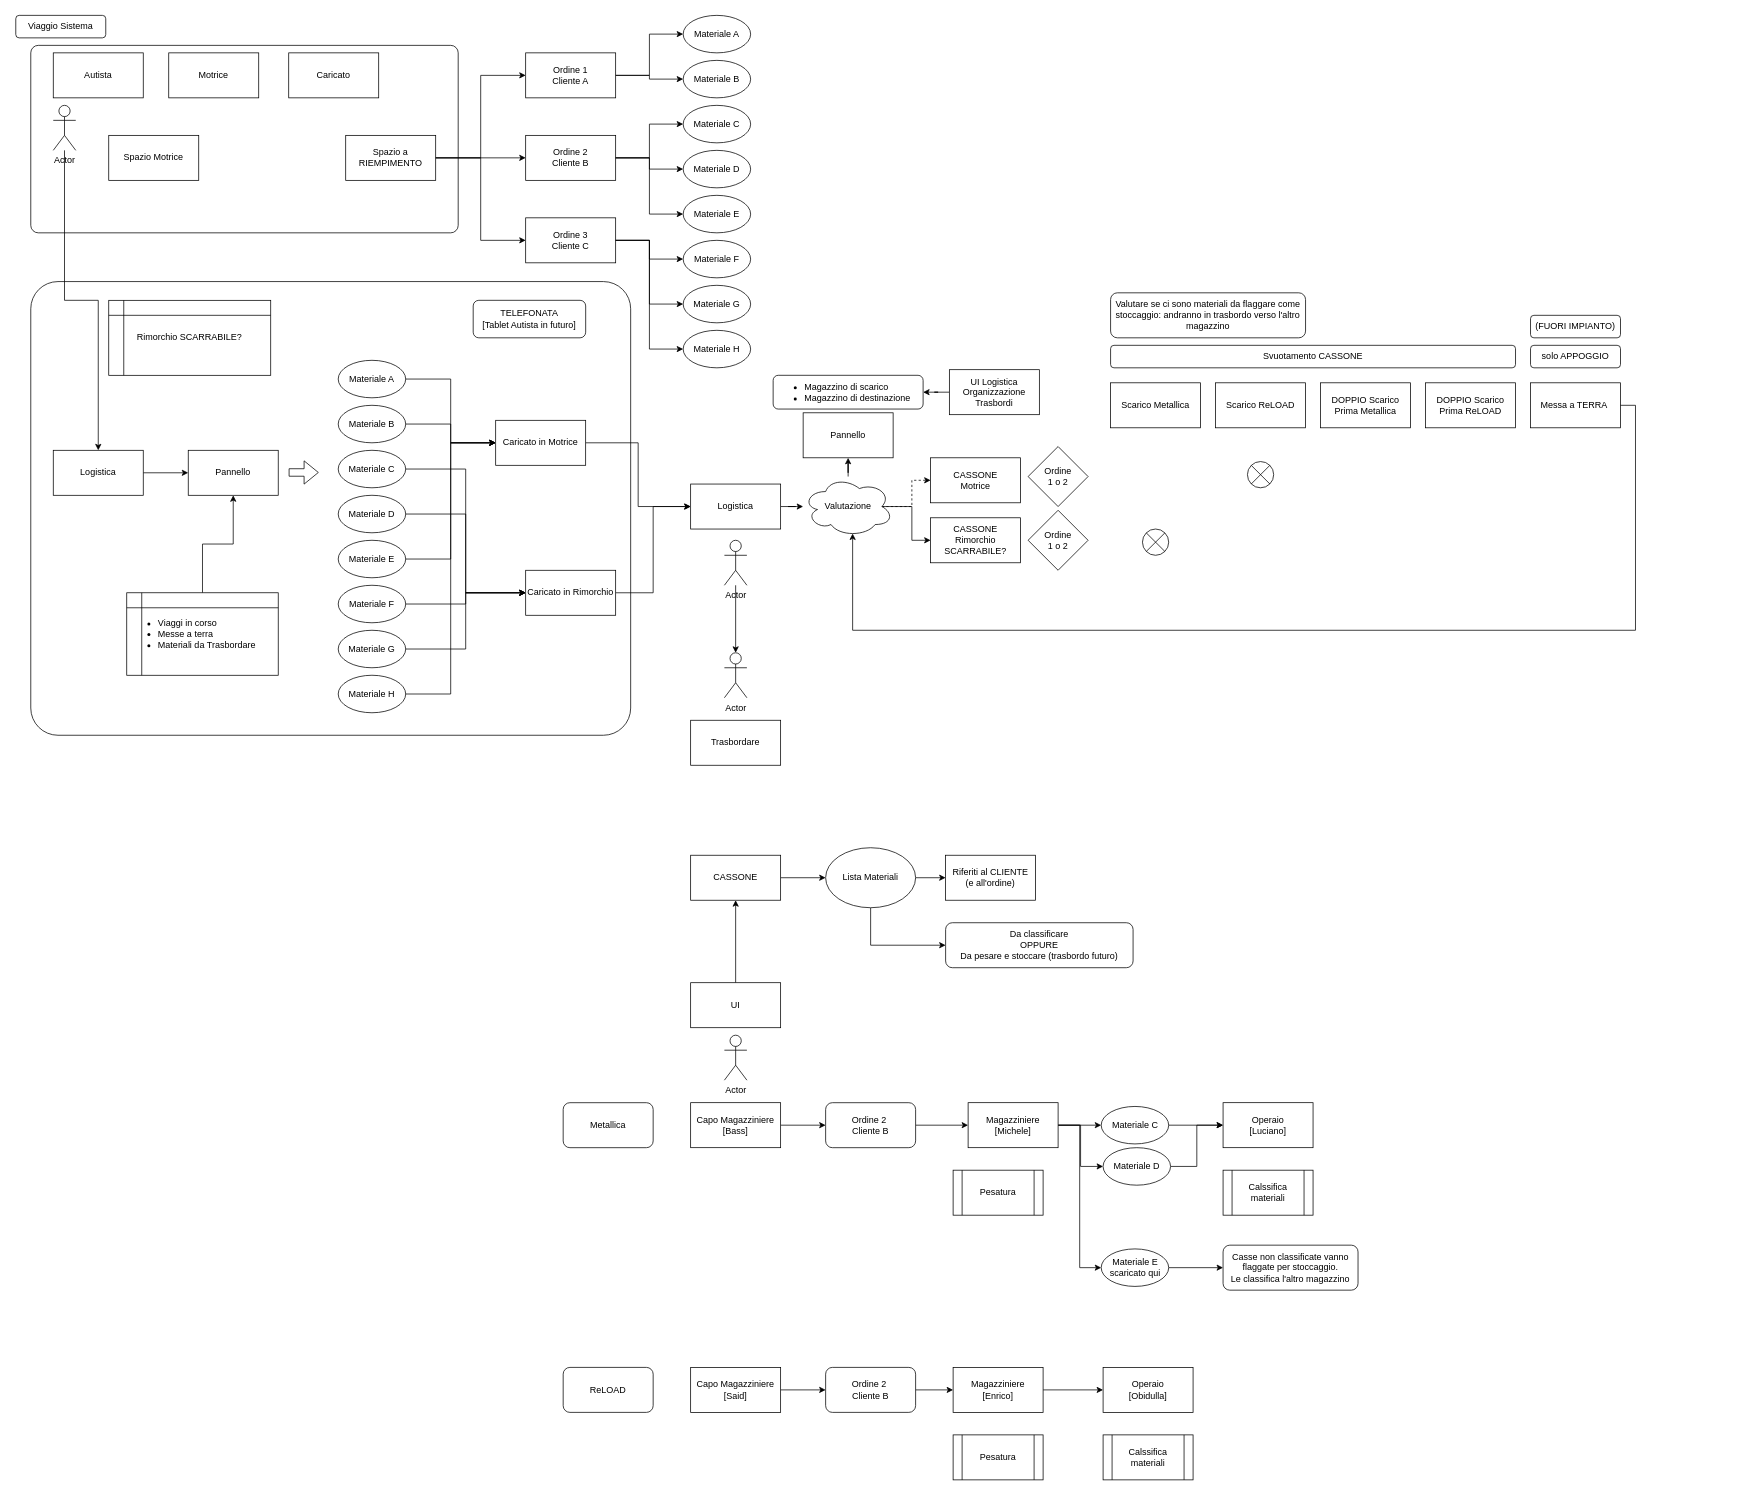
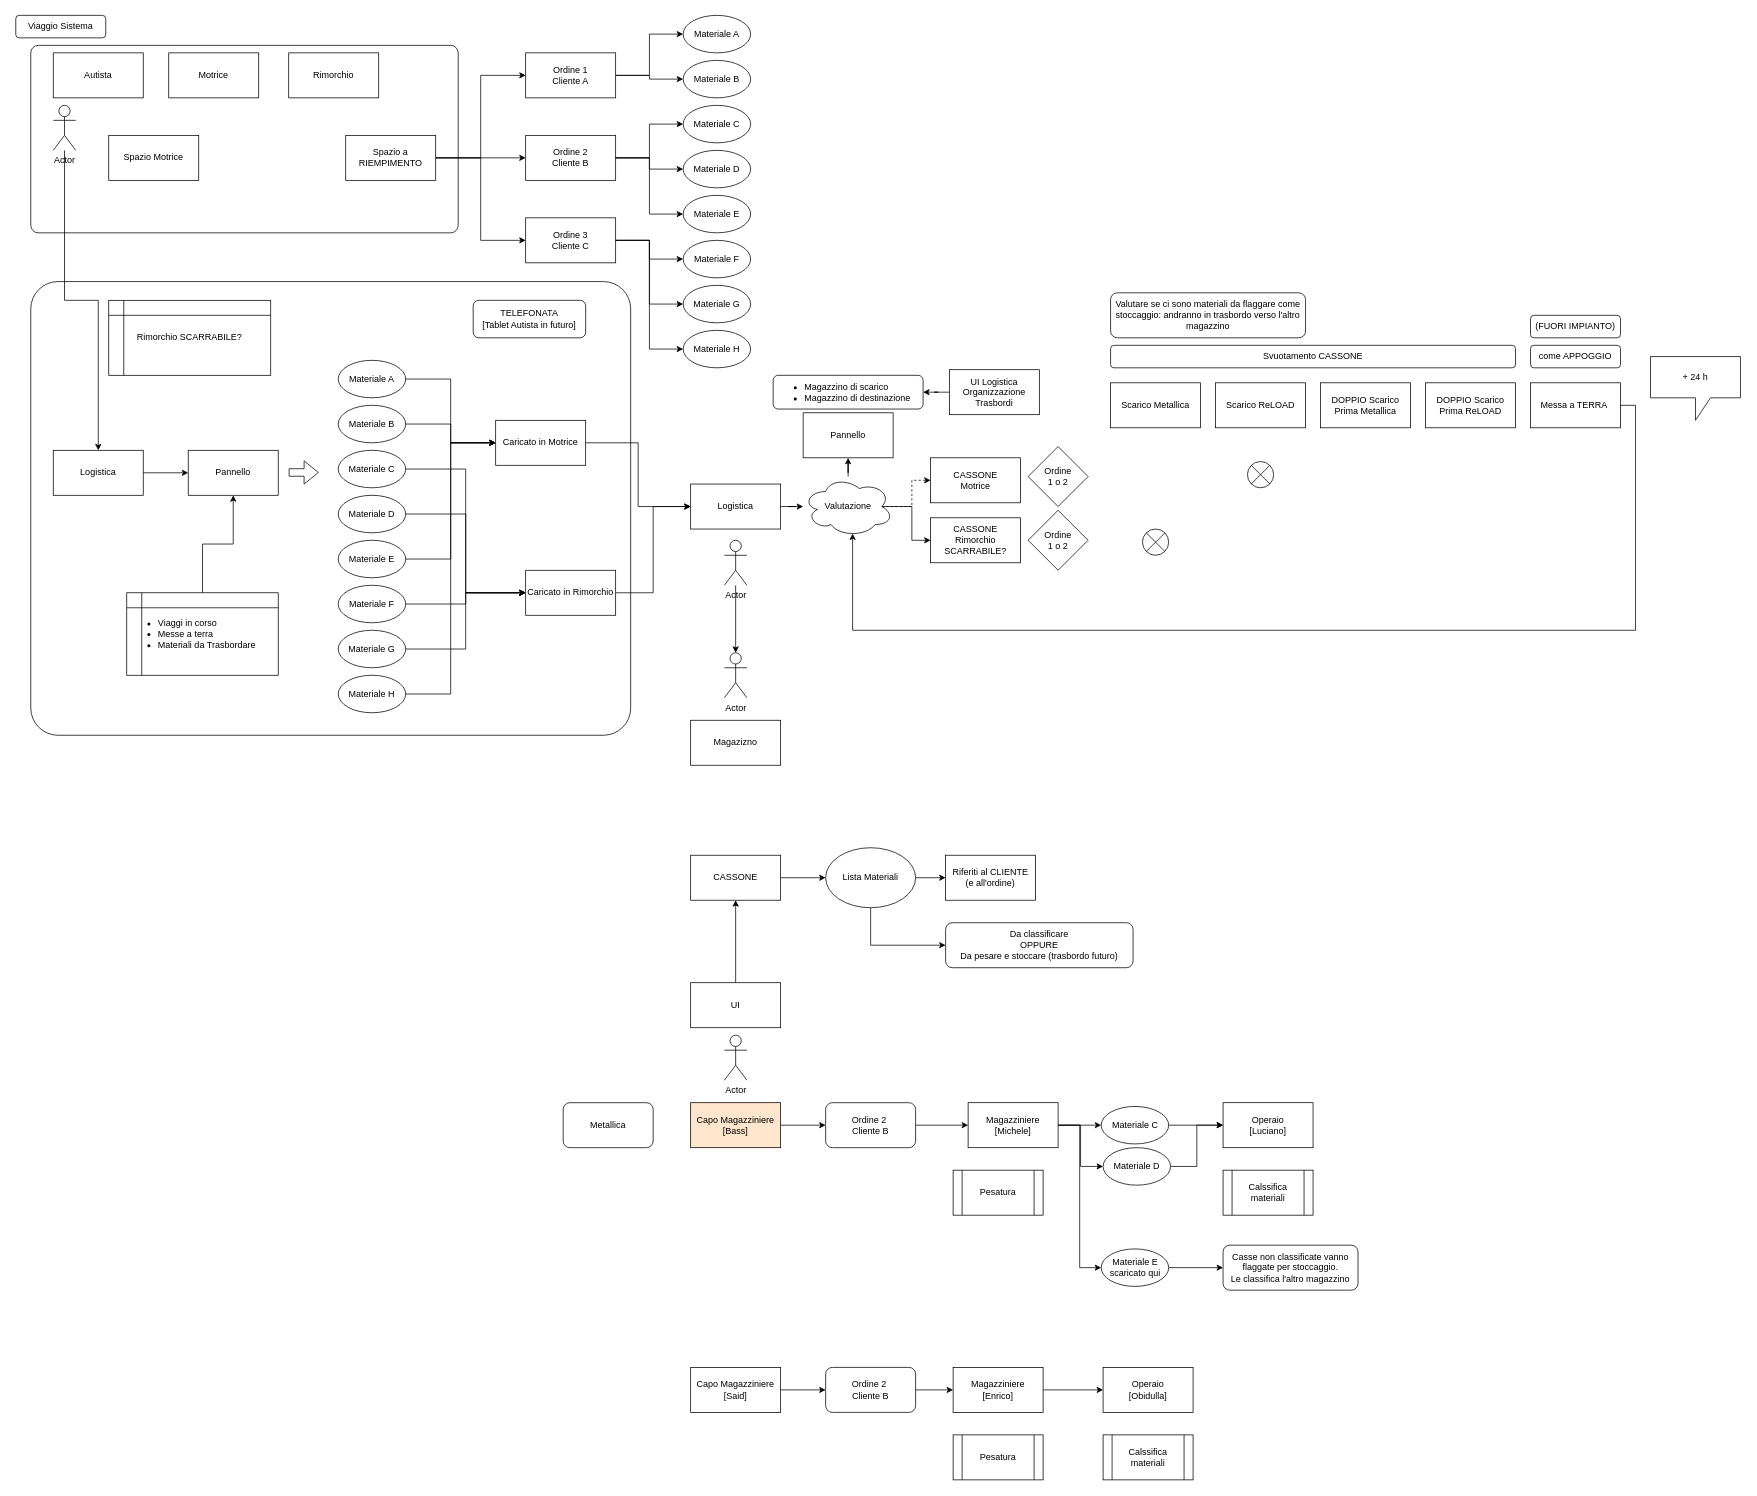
node "Caricato": label "Caricato" -> "Rimorchio"
node "solo APPOGGIO": label "solo APPOGGIO" -> "come APPOGGIO"
node "+ 24 h": added
node "Trasbordare": label "Trasbordare" -> "Magazizno"
node "Capo Magazziniere [Bass]": fillcolor #ffffff -> #ffe6cc
node "ReLOAD": removed
